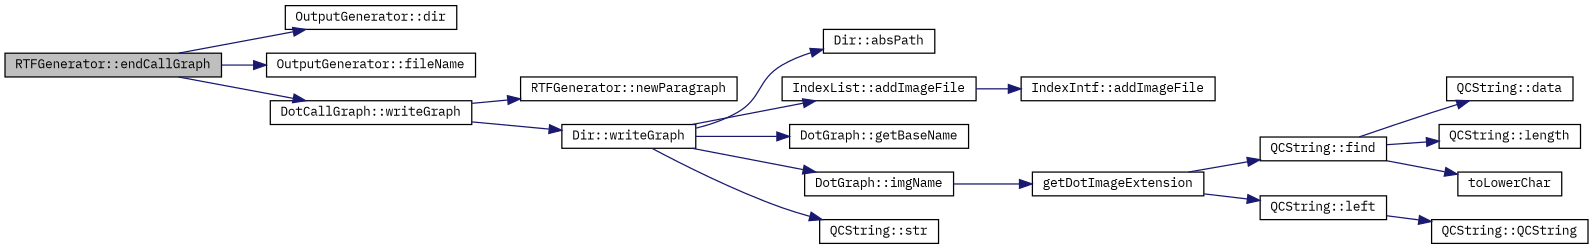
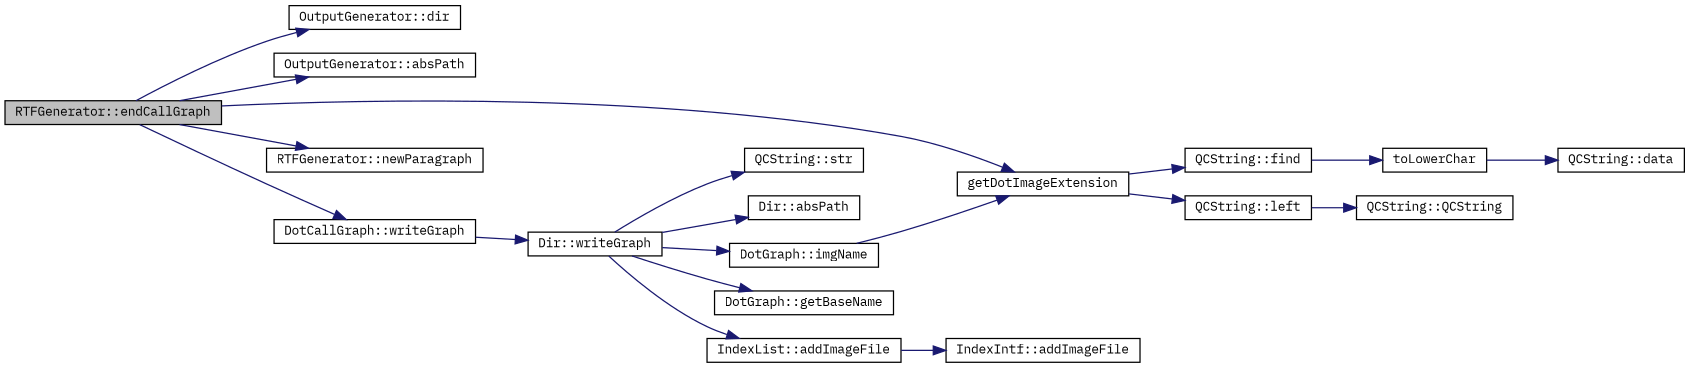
node "OutputGenerator::fileName": label "OutputGenerator::fileName" -> "OutputGenerator::absPath"
edge "DotCallGraph::writeGraph" -> "RTFGenerator::newParagraph": now "RTFGenerator::endCallGraph" -> "RTFGenerator::newParagraph"
edge "RTFGenerator::endCallGraph" -> "getDotImageExtension": added
edge "QCString::find" -> "QCString::data": now "toLowerChar" -> "QCString::data"
node "QCString::length": removed
